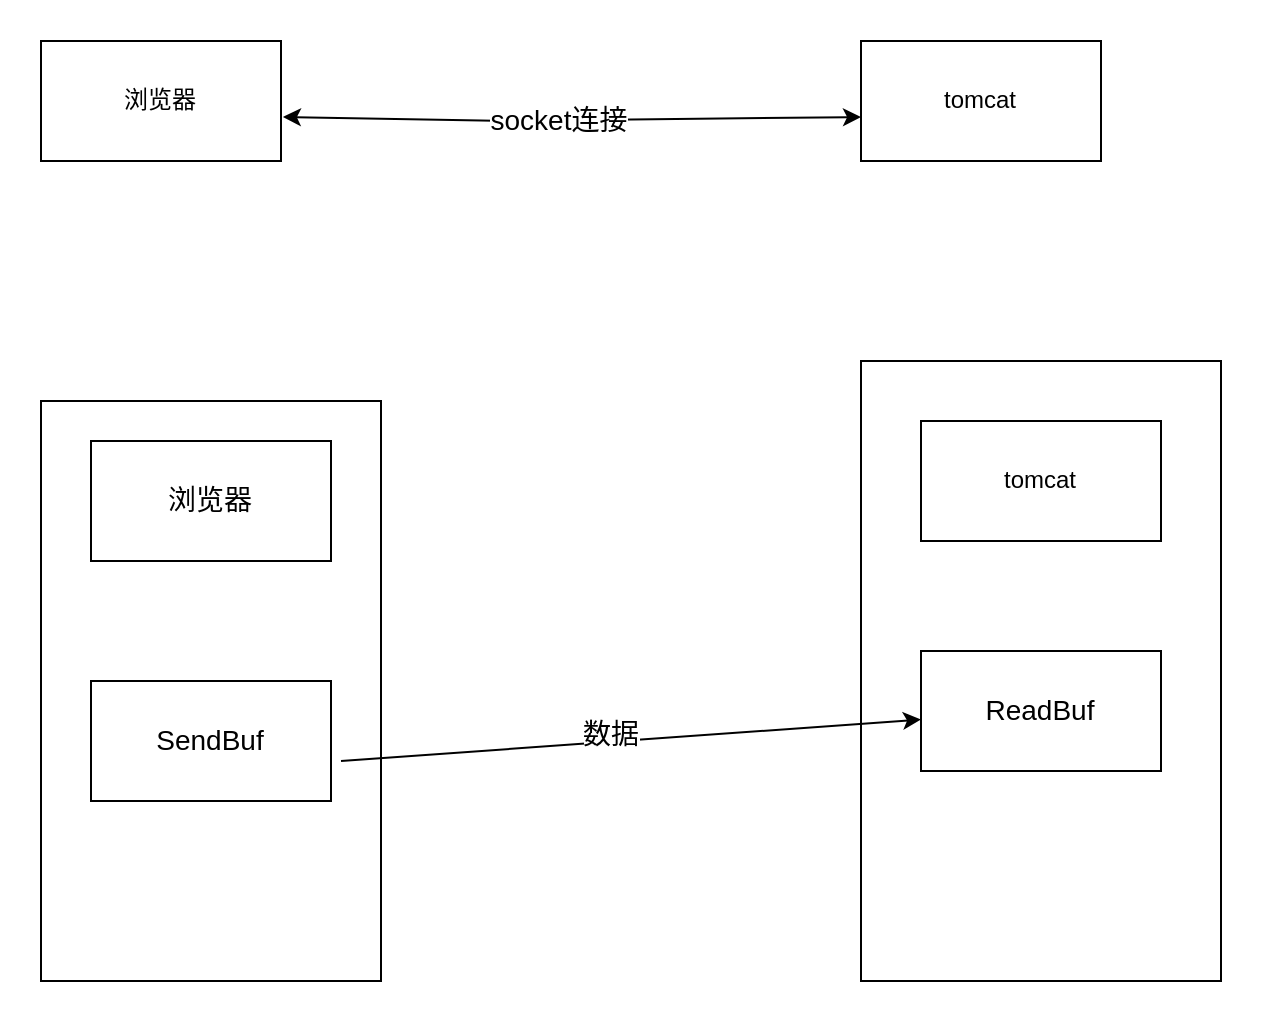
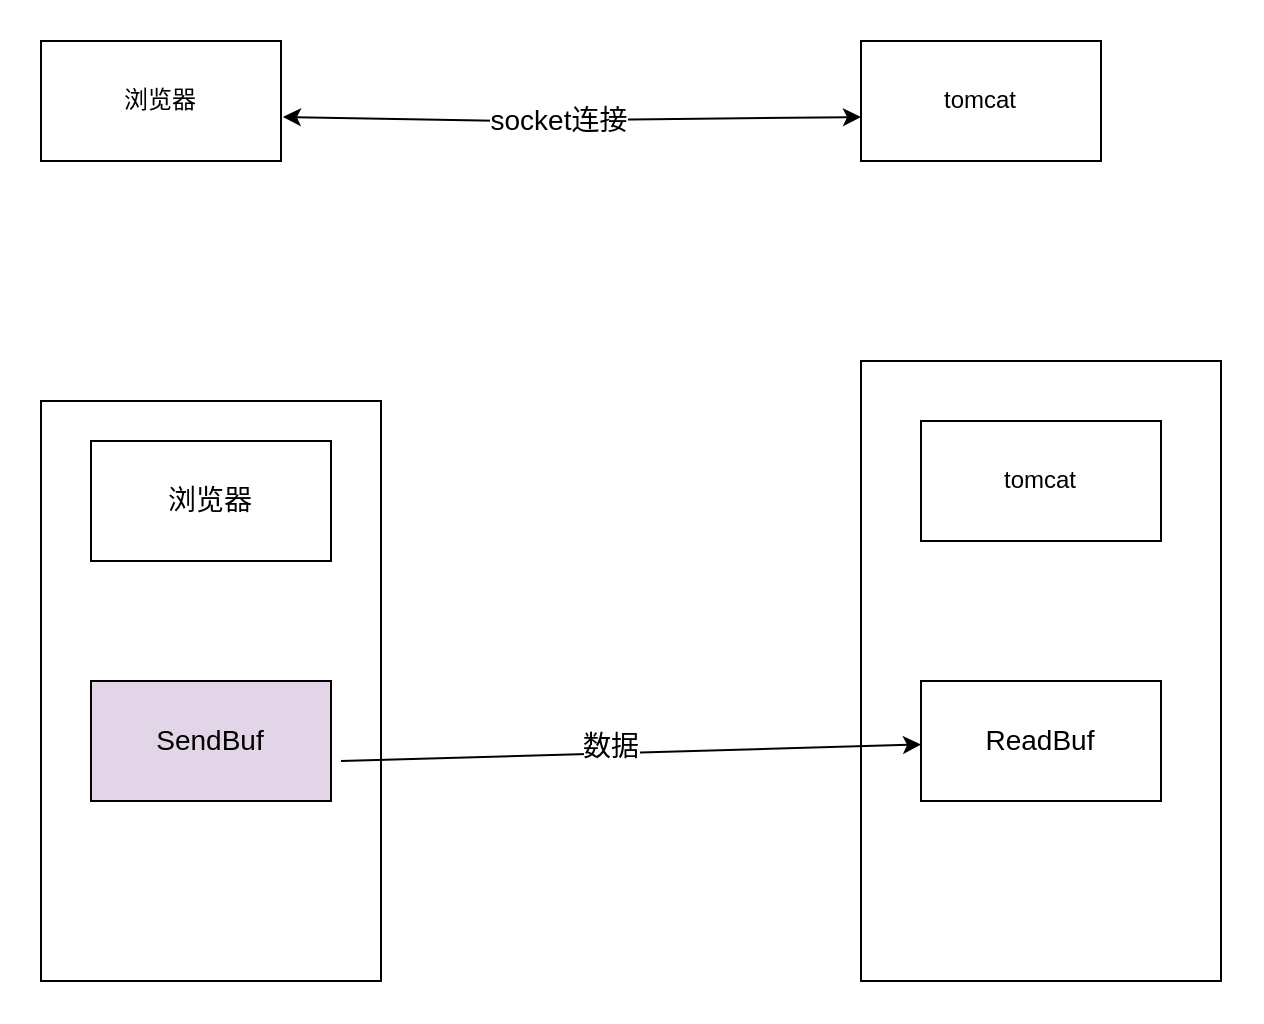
node "ReadBuf": moved (1041, 711) -> (1041, 741)
node "SendBuf": fillcolor #ffffff -> #e1d5e7
